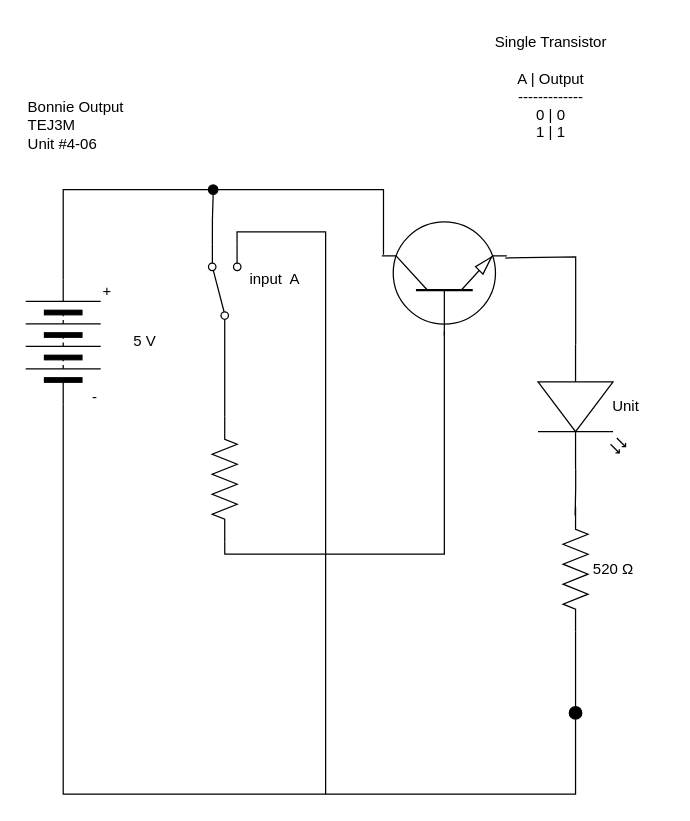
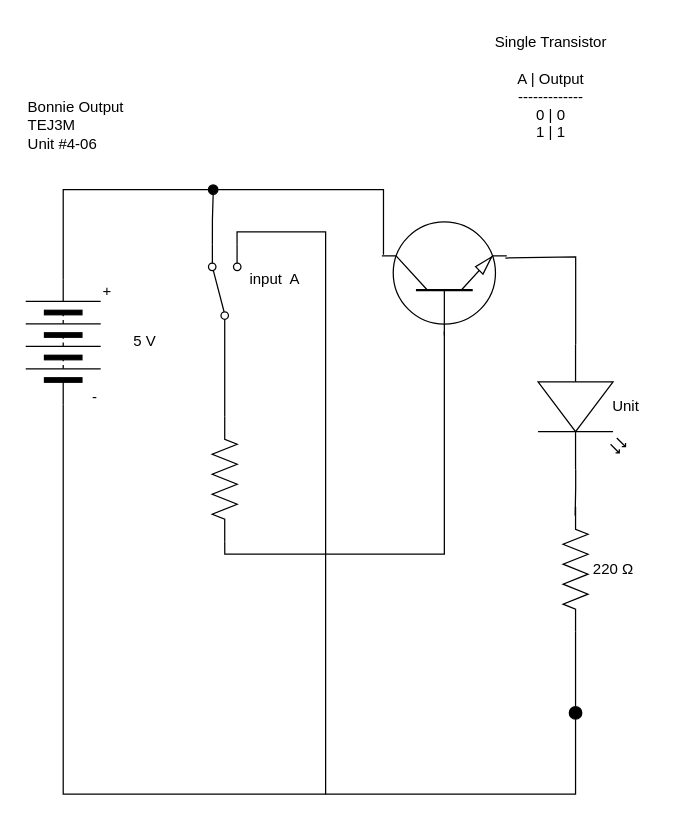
node "520 Ω": label "520 Ω" -> "220 Ω"
